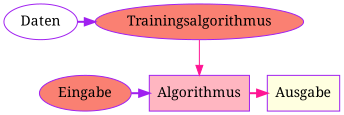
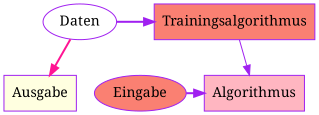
node "Trainingsalgorithmus": shape ellipse -> box
edge "Trainingsalgorithmus" -> "Algorithmus": color deeppink -> purple
edge "Algorithmus" -> "Ausgabe": now "Daten" -> "Ausgabe"
